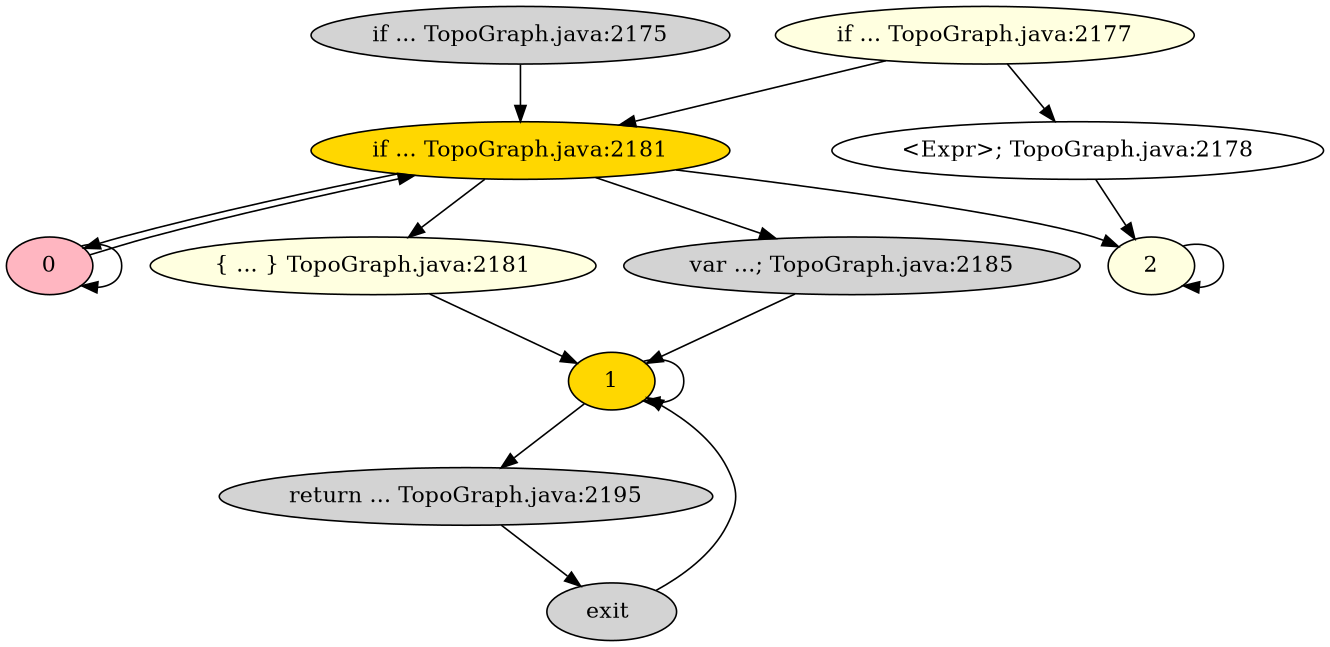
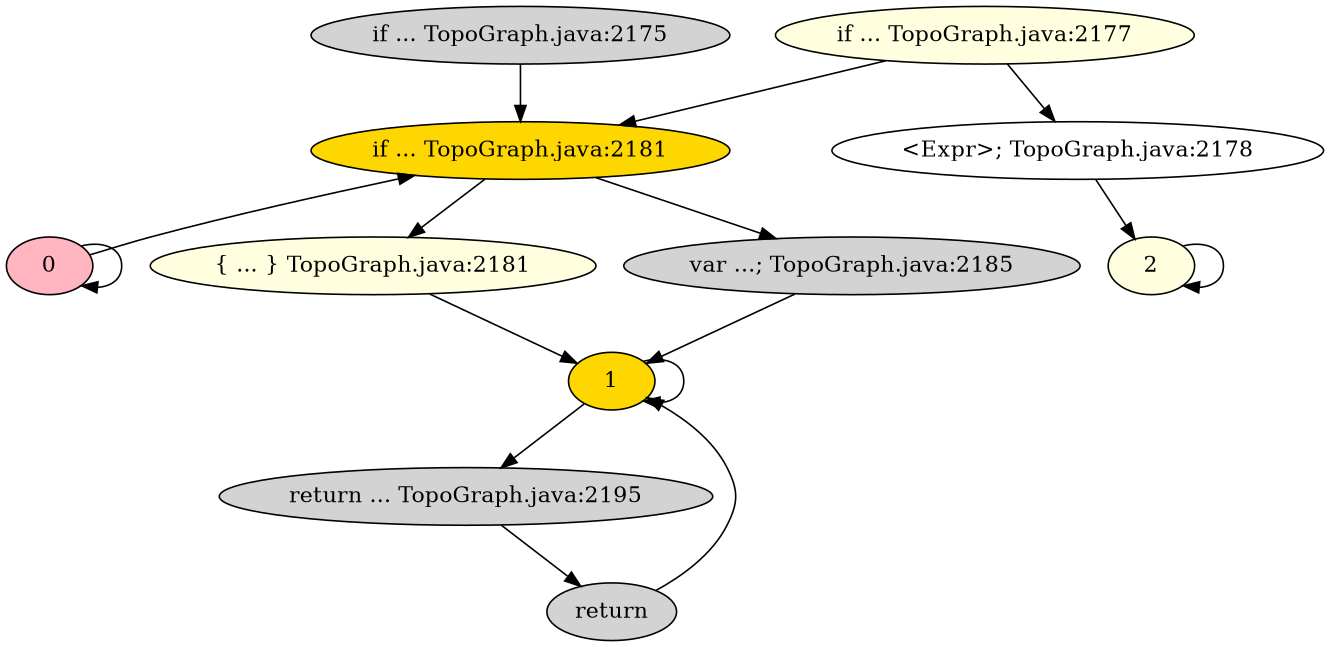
edge "if ... TopoGraph.java:2181" -> "2": removed
edge "if ... TopoGraph.java:2181" -> "0": removed
node "exit": label "exit" -> "return"
